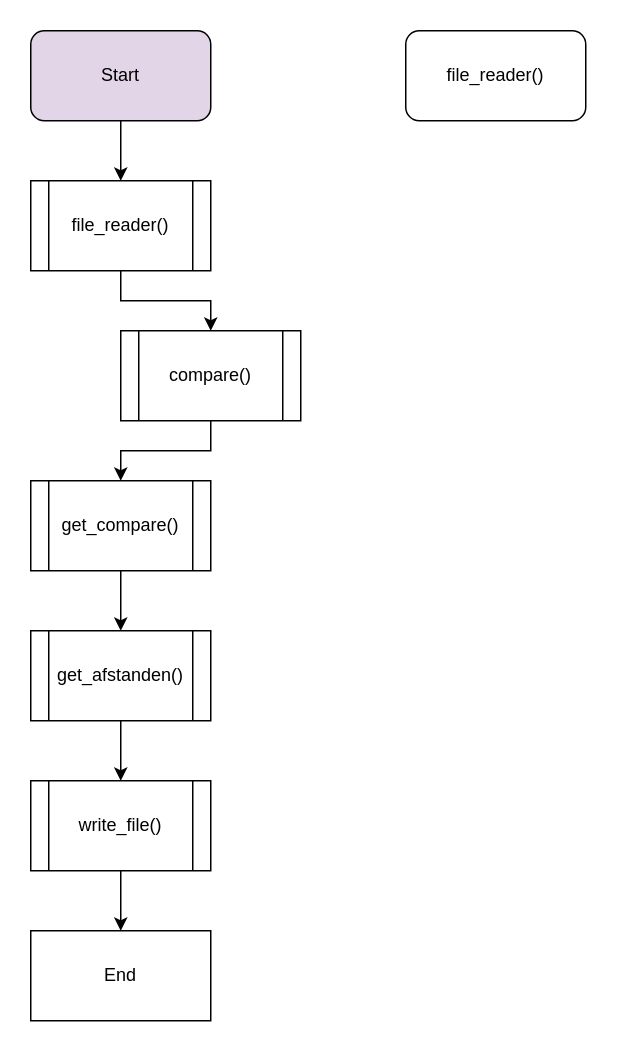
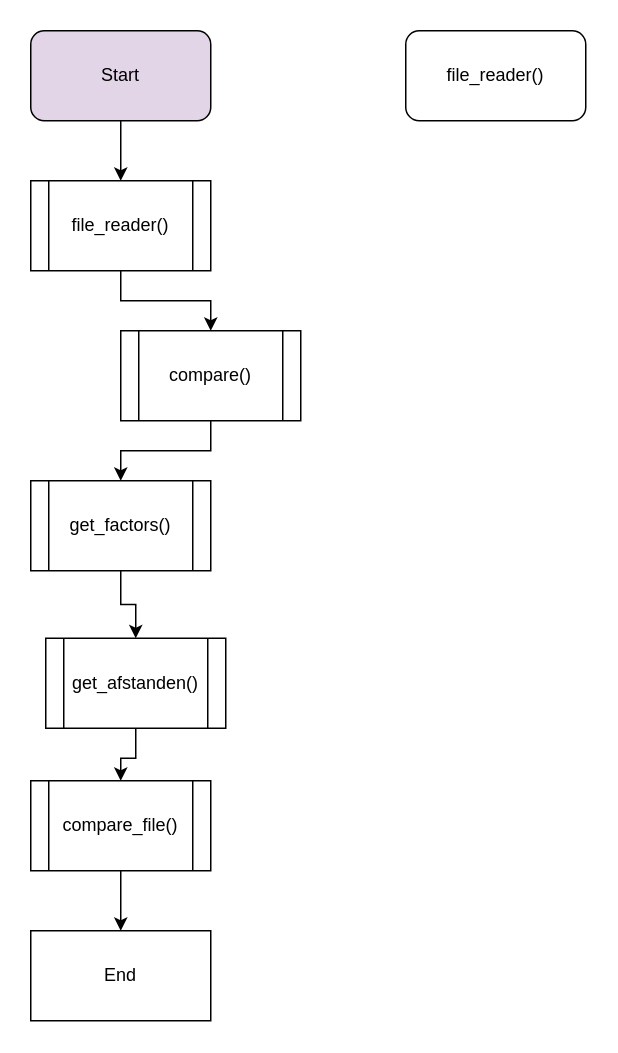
node "get_compare()": label "get_compare()" -> "get_factors()"
node "get_afstanden()": moved (121, 676) -> (136, 683)
node "write_file()": label "write_file()" -> "compare_file()"
